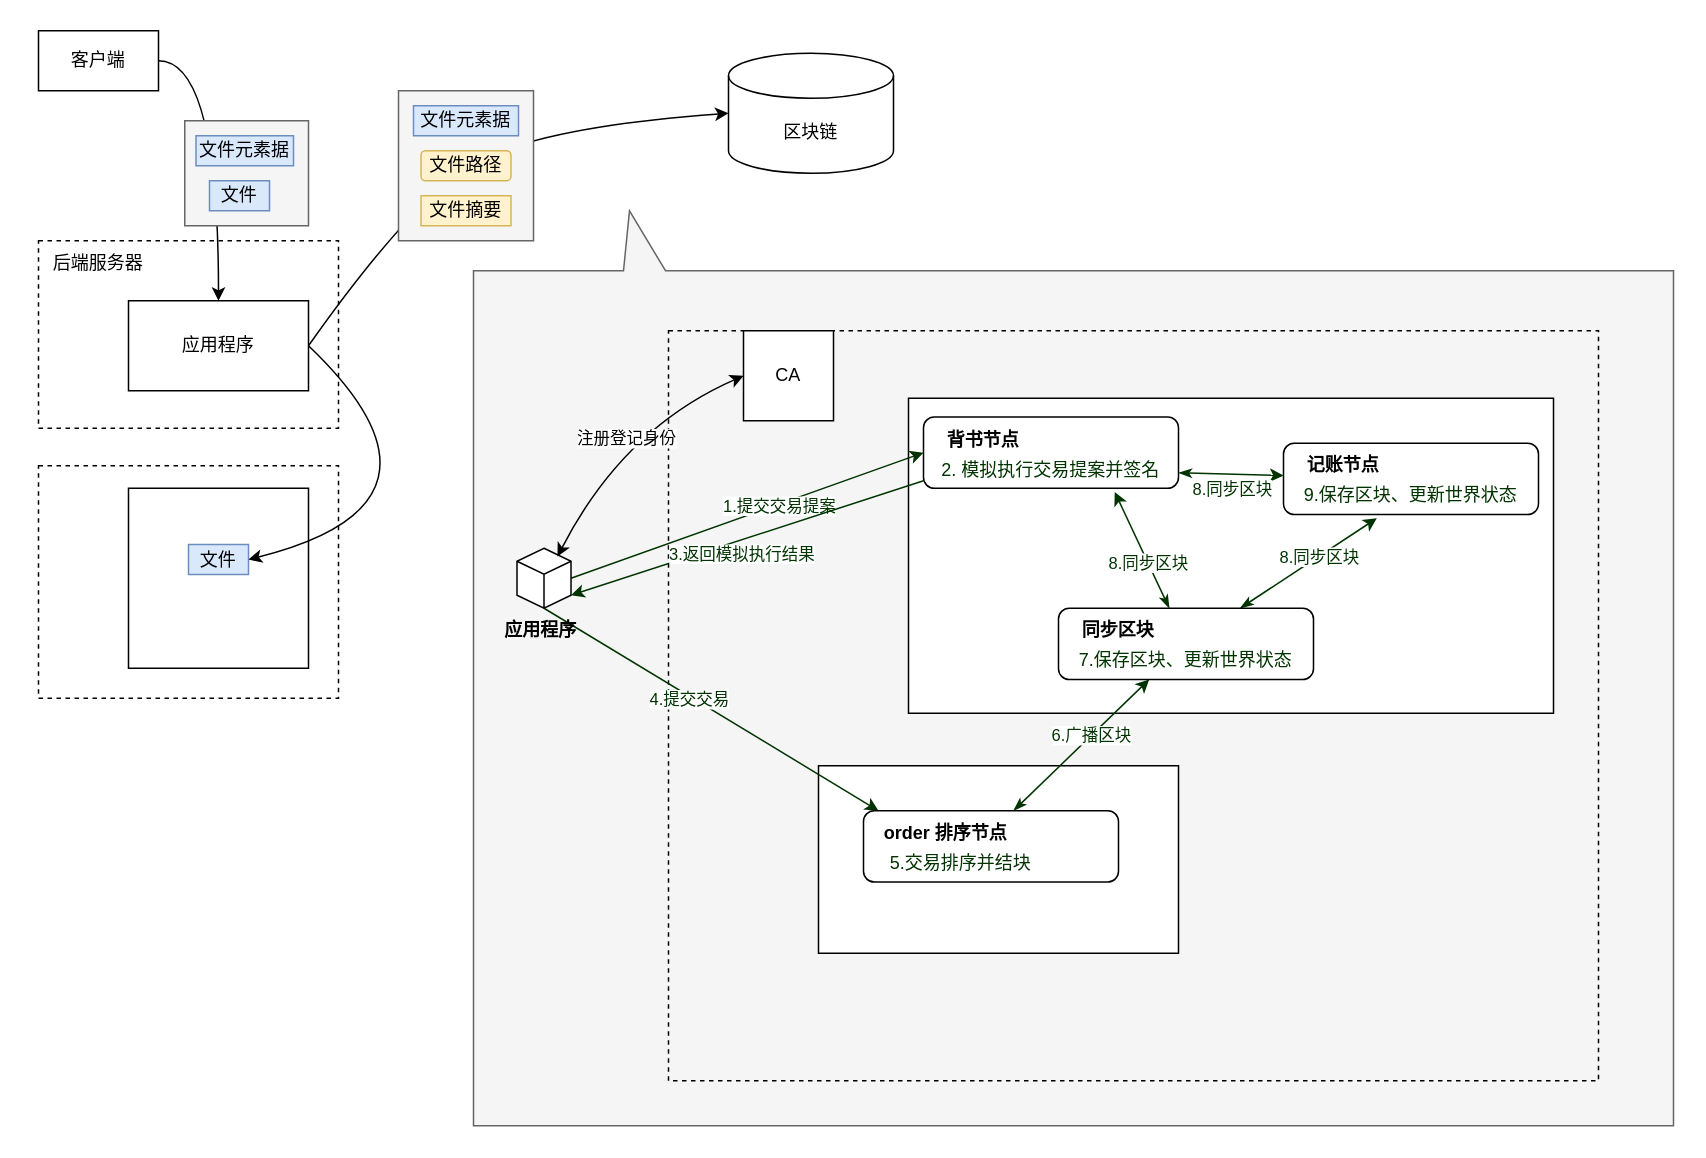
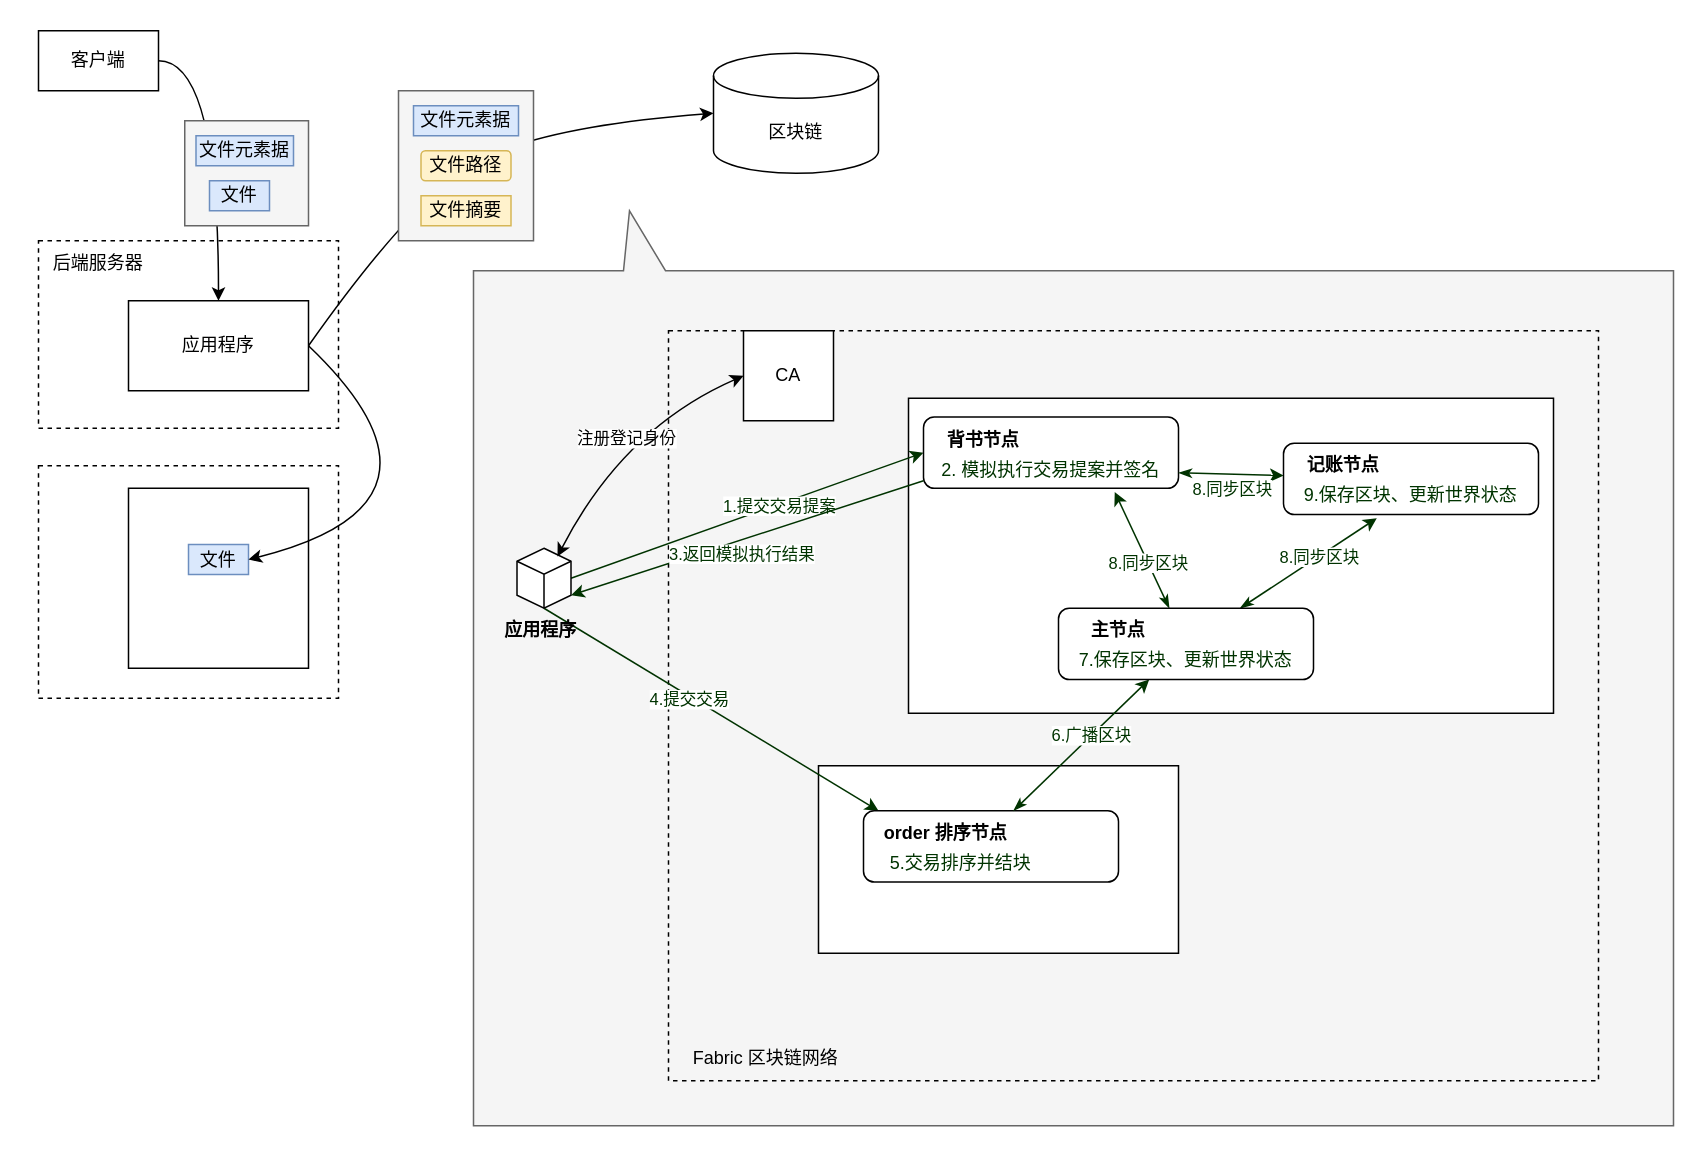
node "区块链": moved (811, 113) -> (796, 113)
node "同步区块": label "同步区块" -> "主节点"
node "Fabric 区块链网络": added
